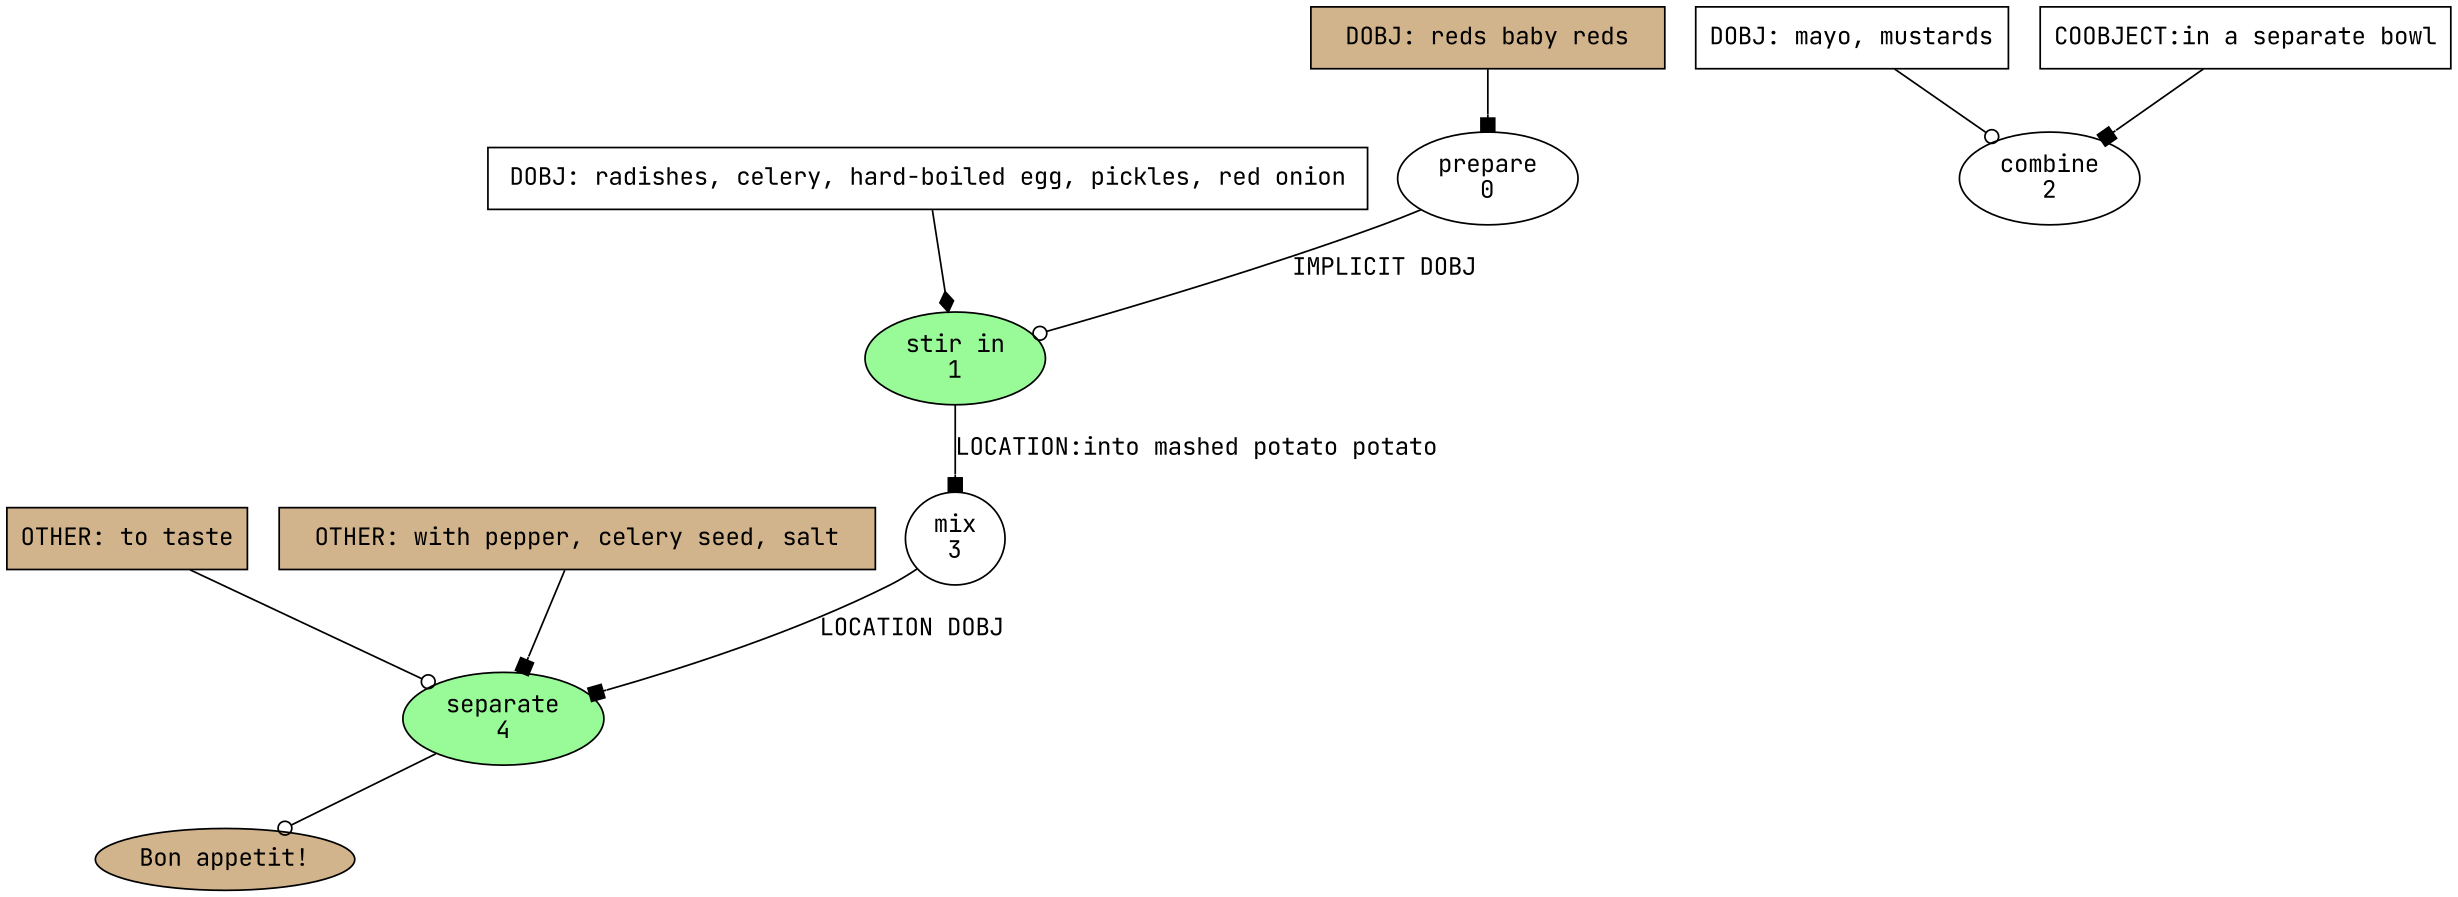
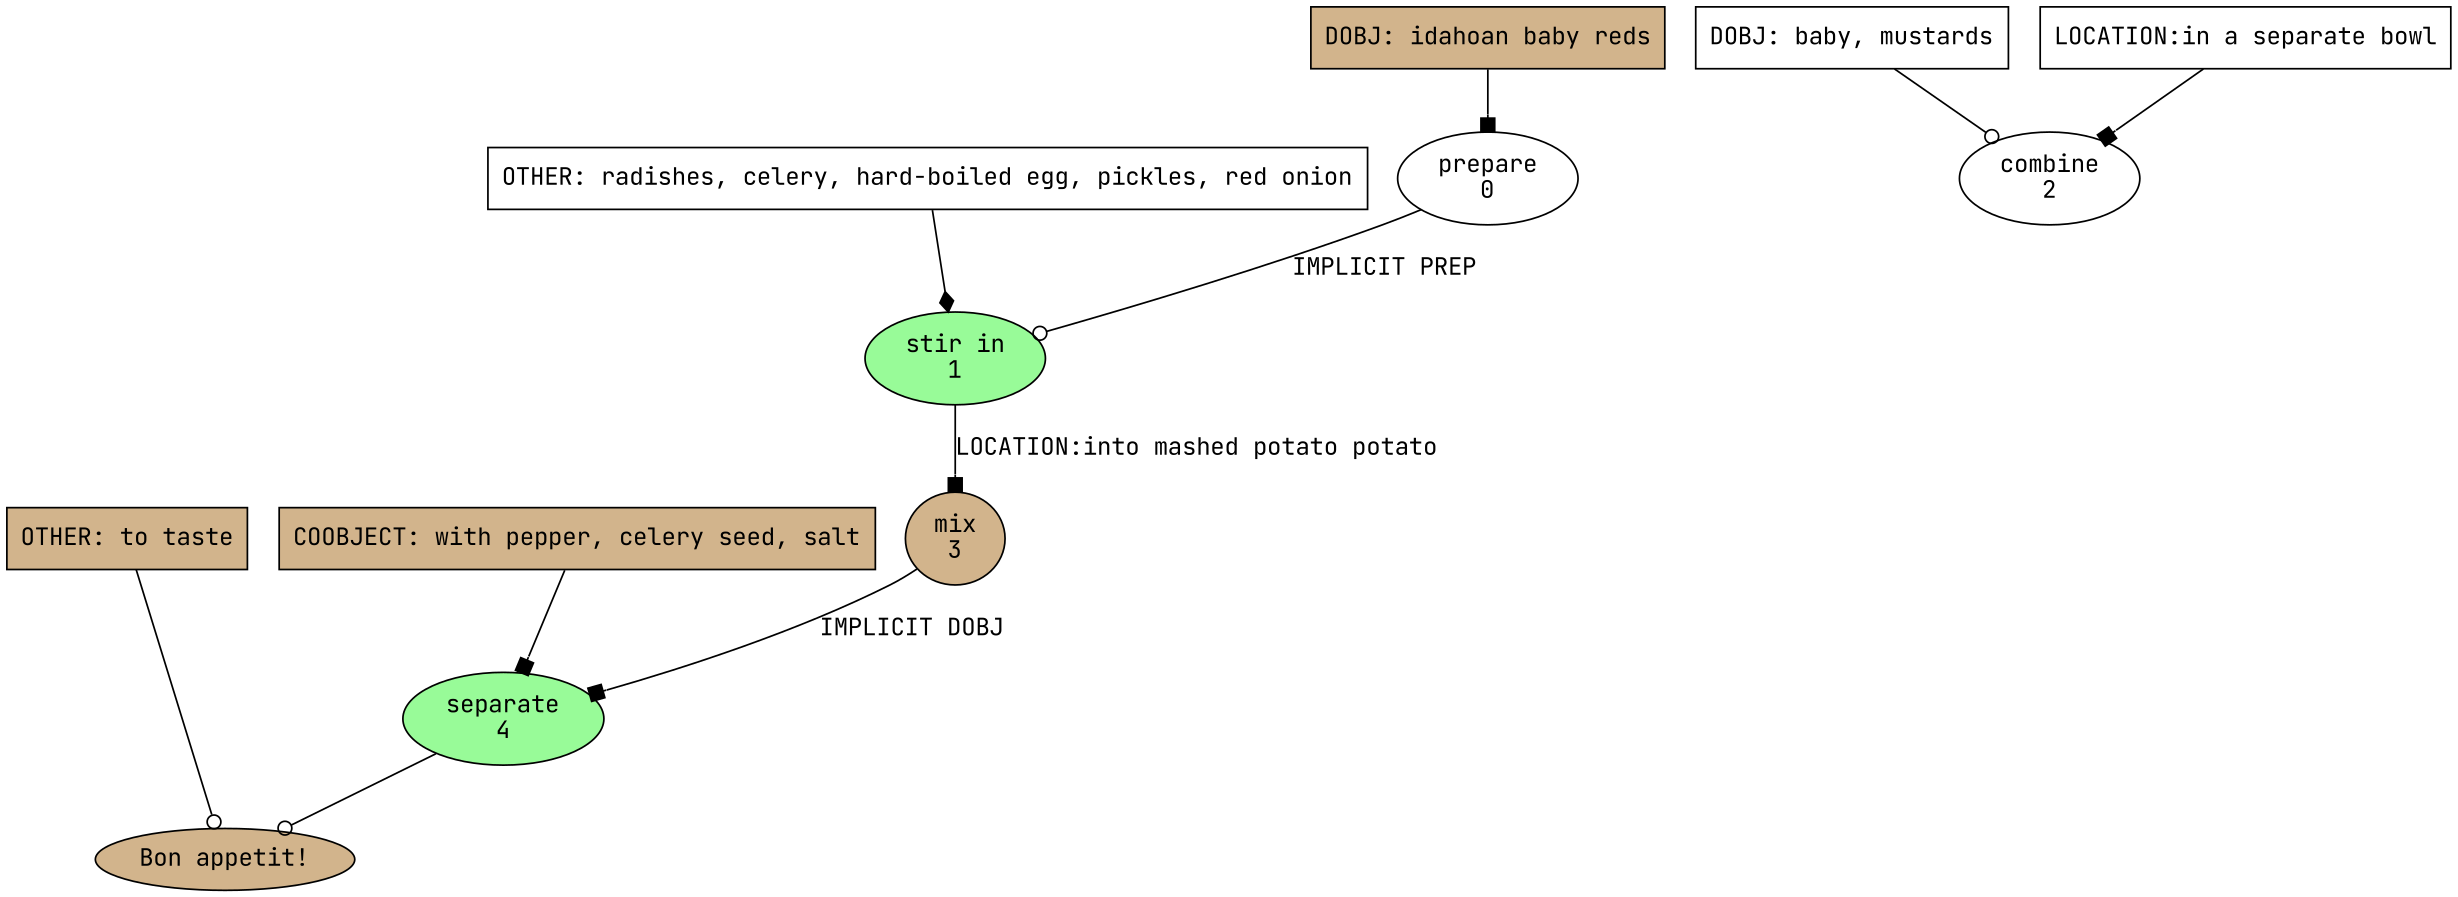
node "DOBJ: reds baby reds": label "DOBJ: reds baby reds" -> "DOBJ: idahoan baby reds"
node "DOBJ: mayo, mustards": label "DOBJ: mayo, mustards" -> "DOBJ: baby, mustards"
node "COOBJECT:in a separate bowl": label "COOBJECT:in a separate bowl" -> "LOCATION:in a separate bowl"
node "DOBJ: radishes, celery, hard-boiled egg, pickles, red onion": label "DOBJ: radishes, celery, hard-boiled egg, pickles, red onion" -> "OTHER: radishes, celery, hard-boiled egg, pickles, red onion"
edge "prepare 0" -> "stir in 1": label "IMPLICIT DOBJ" -> "IMPLICIT PREP"
node "OTHER: with pepper, celery seed, salt": label "OTHER: with pepper, celery seed, salt" -> "COOBJECT: with pepper, celery seed, salt"
node "mix 3": fillcolor white -> tan
edge "OTHER: to taste" -> "separate 4": now "OTHER: to taste" -> "Bon appetit!"
edge "mix 3" -> "separate 4": label "LOCATION DOBJ" -> "IMPLICIT DOBJ"
